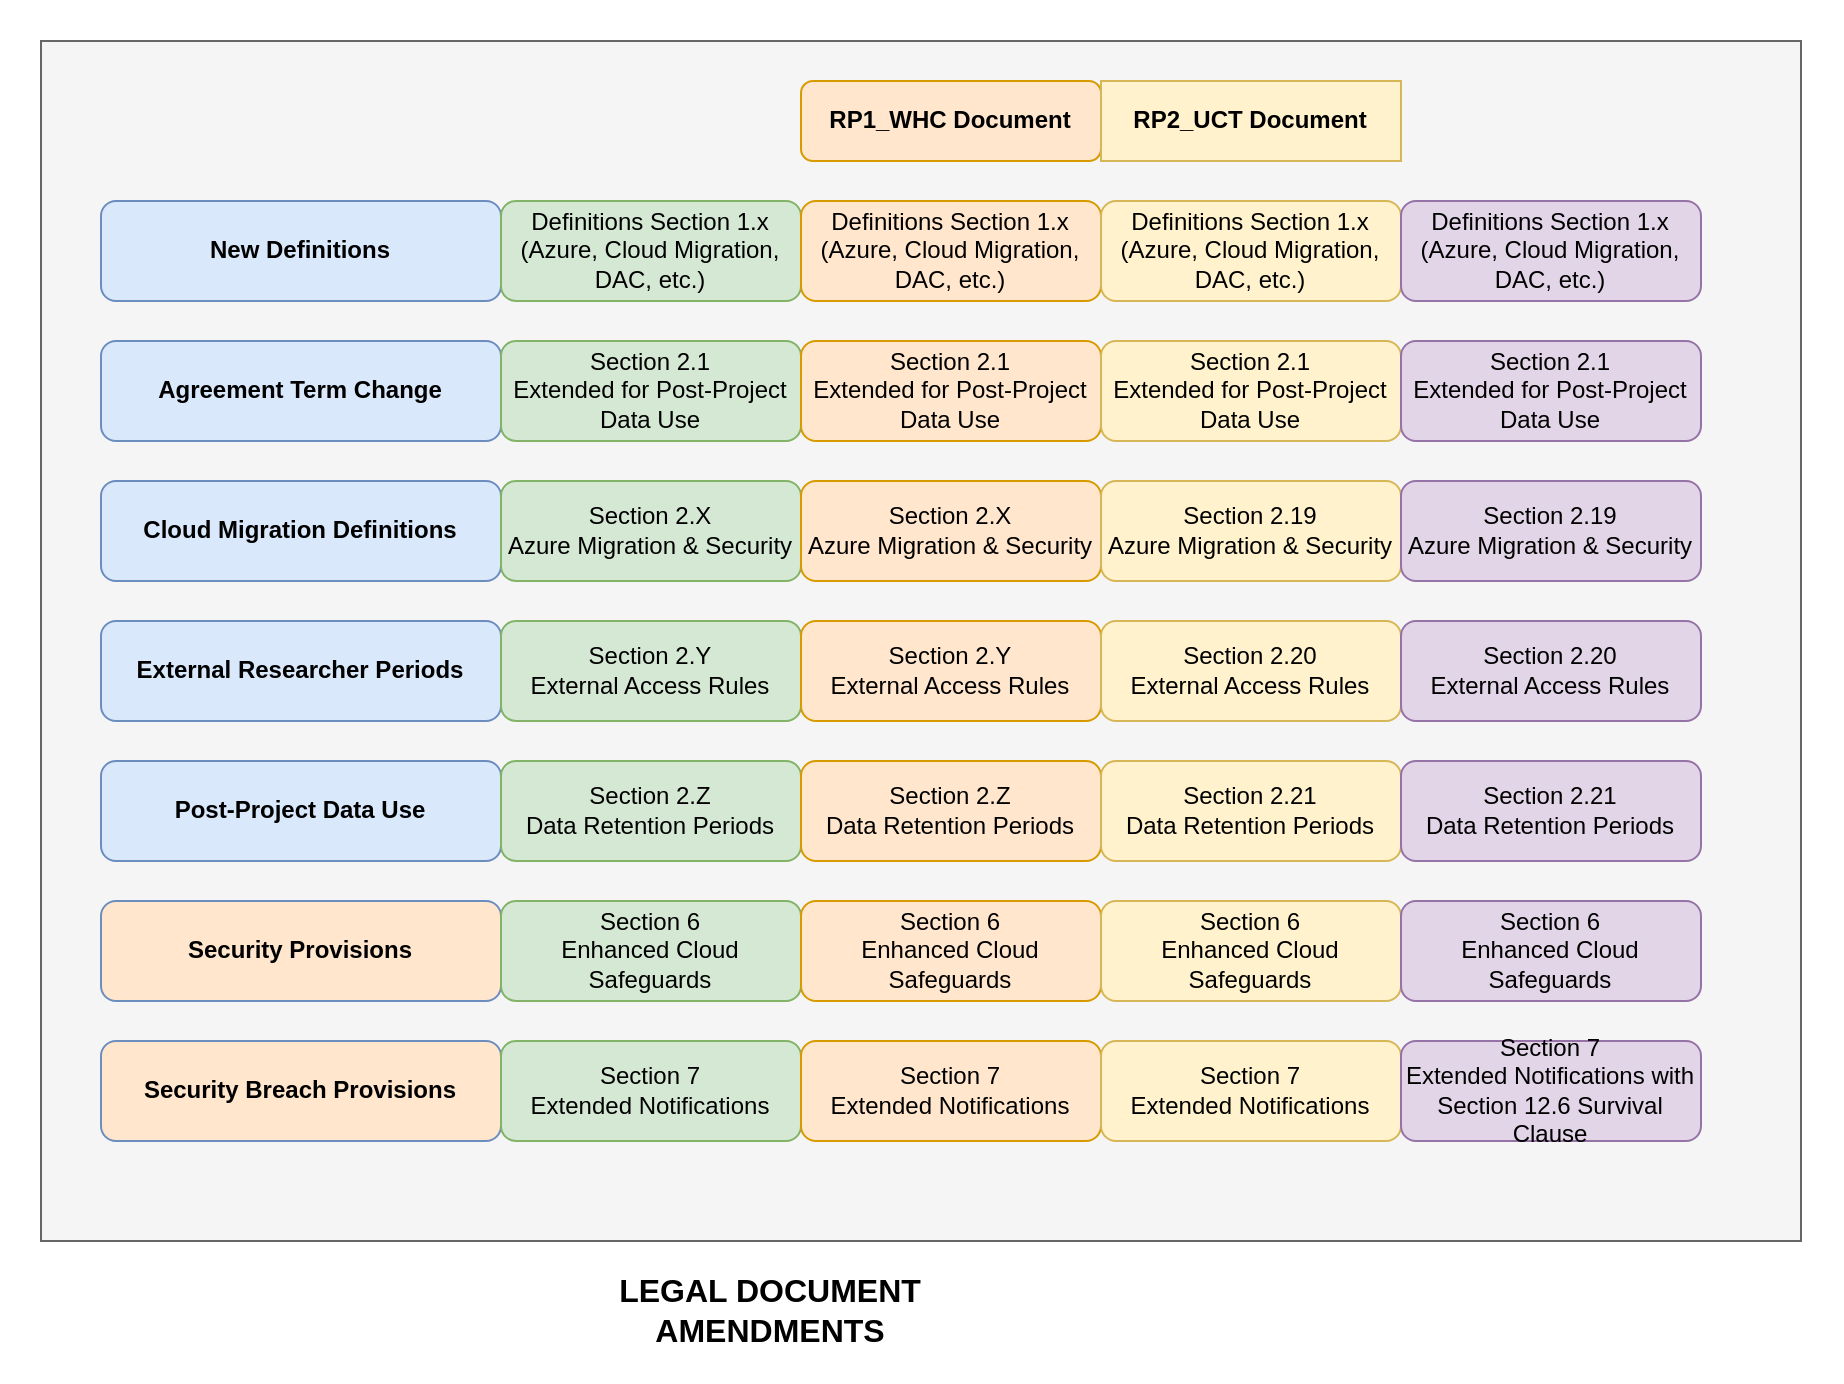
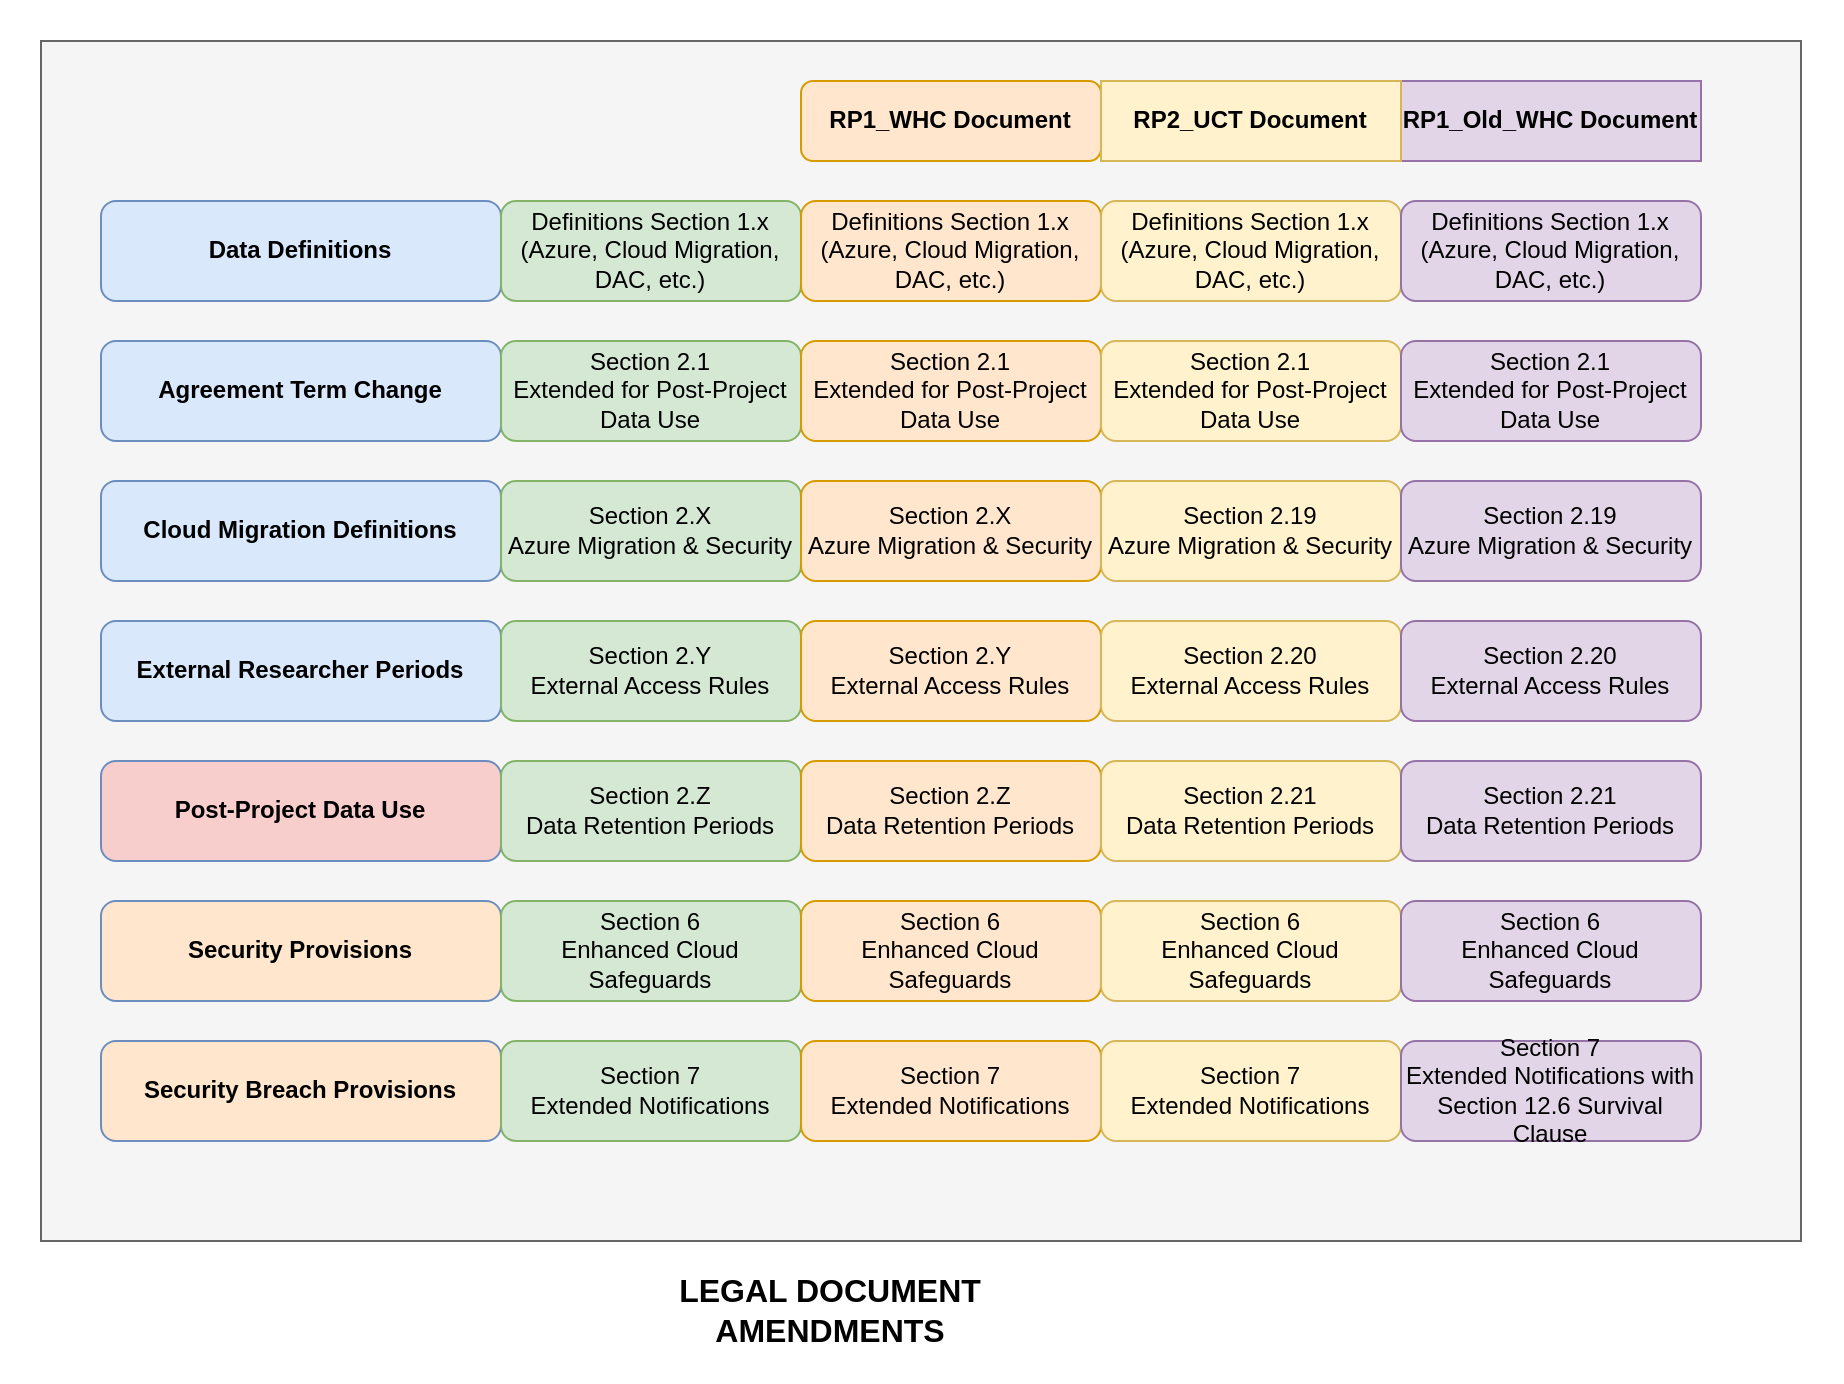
node "RP1_Old_WHC Document": added
node "New Definitions": label "New Definitions" -> "Data Definitions"
node "Post-Project Data Use": fillcolor #dae8fc -> #f8cecc
node "LEGAL DOCUMENT AMENDMENTS": moved (771, 1311) -> (831, 1311)
